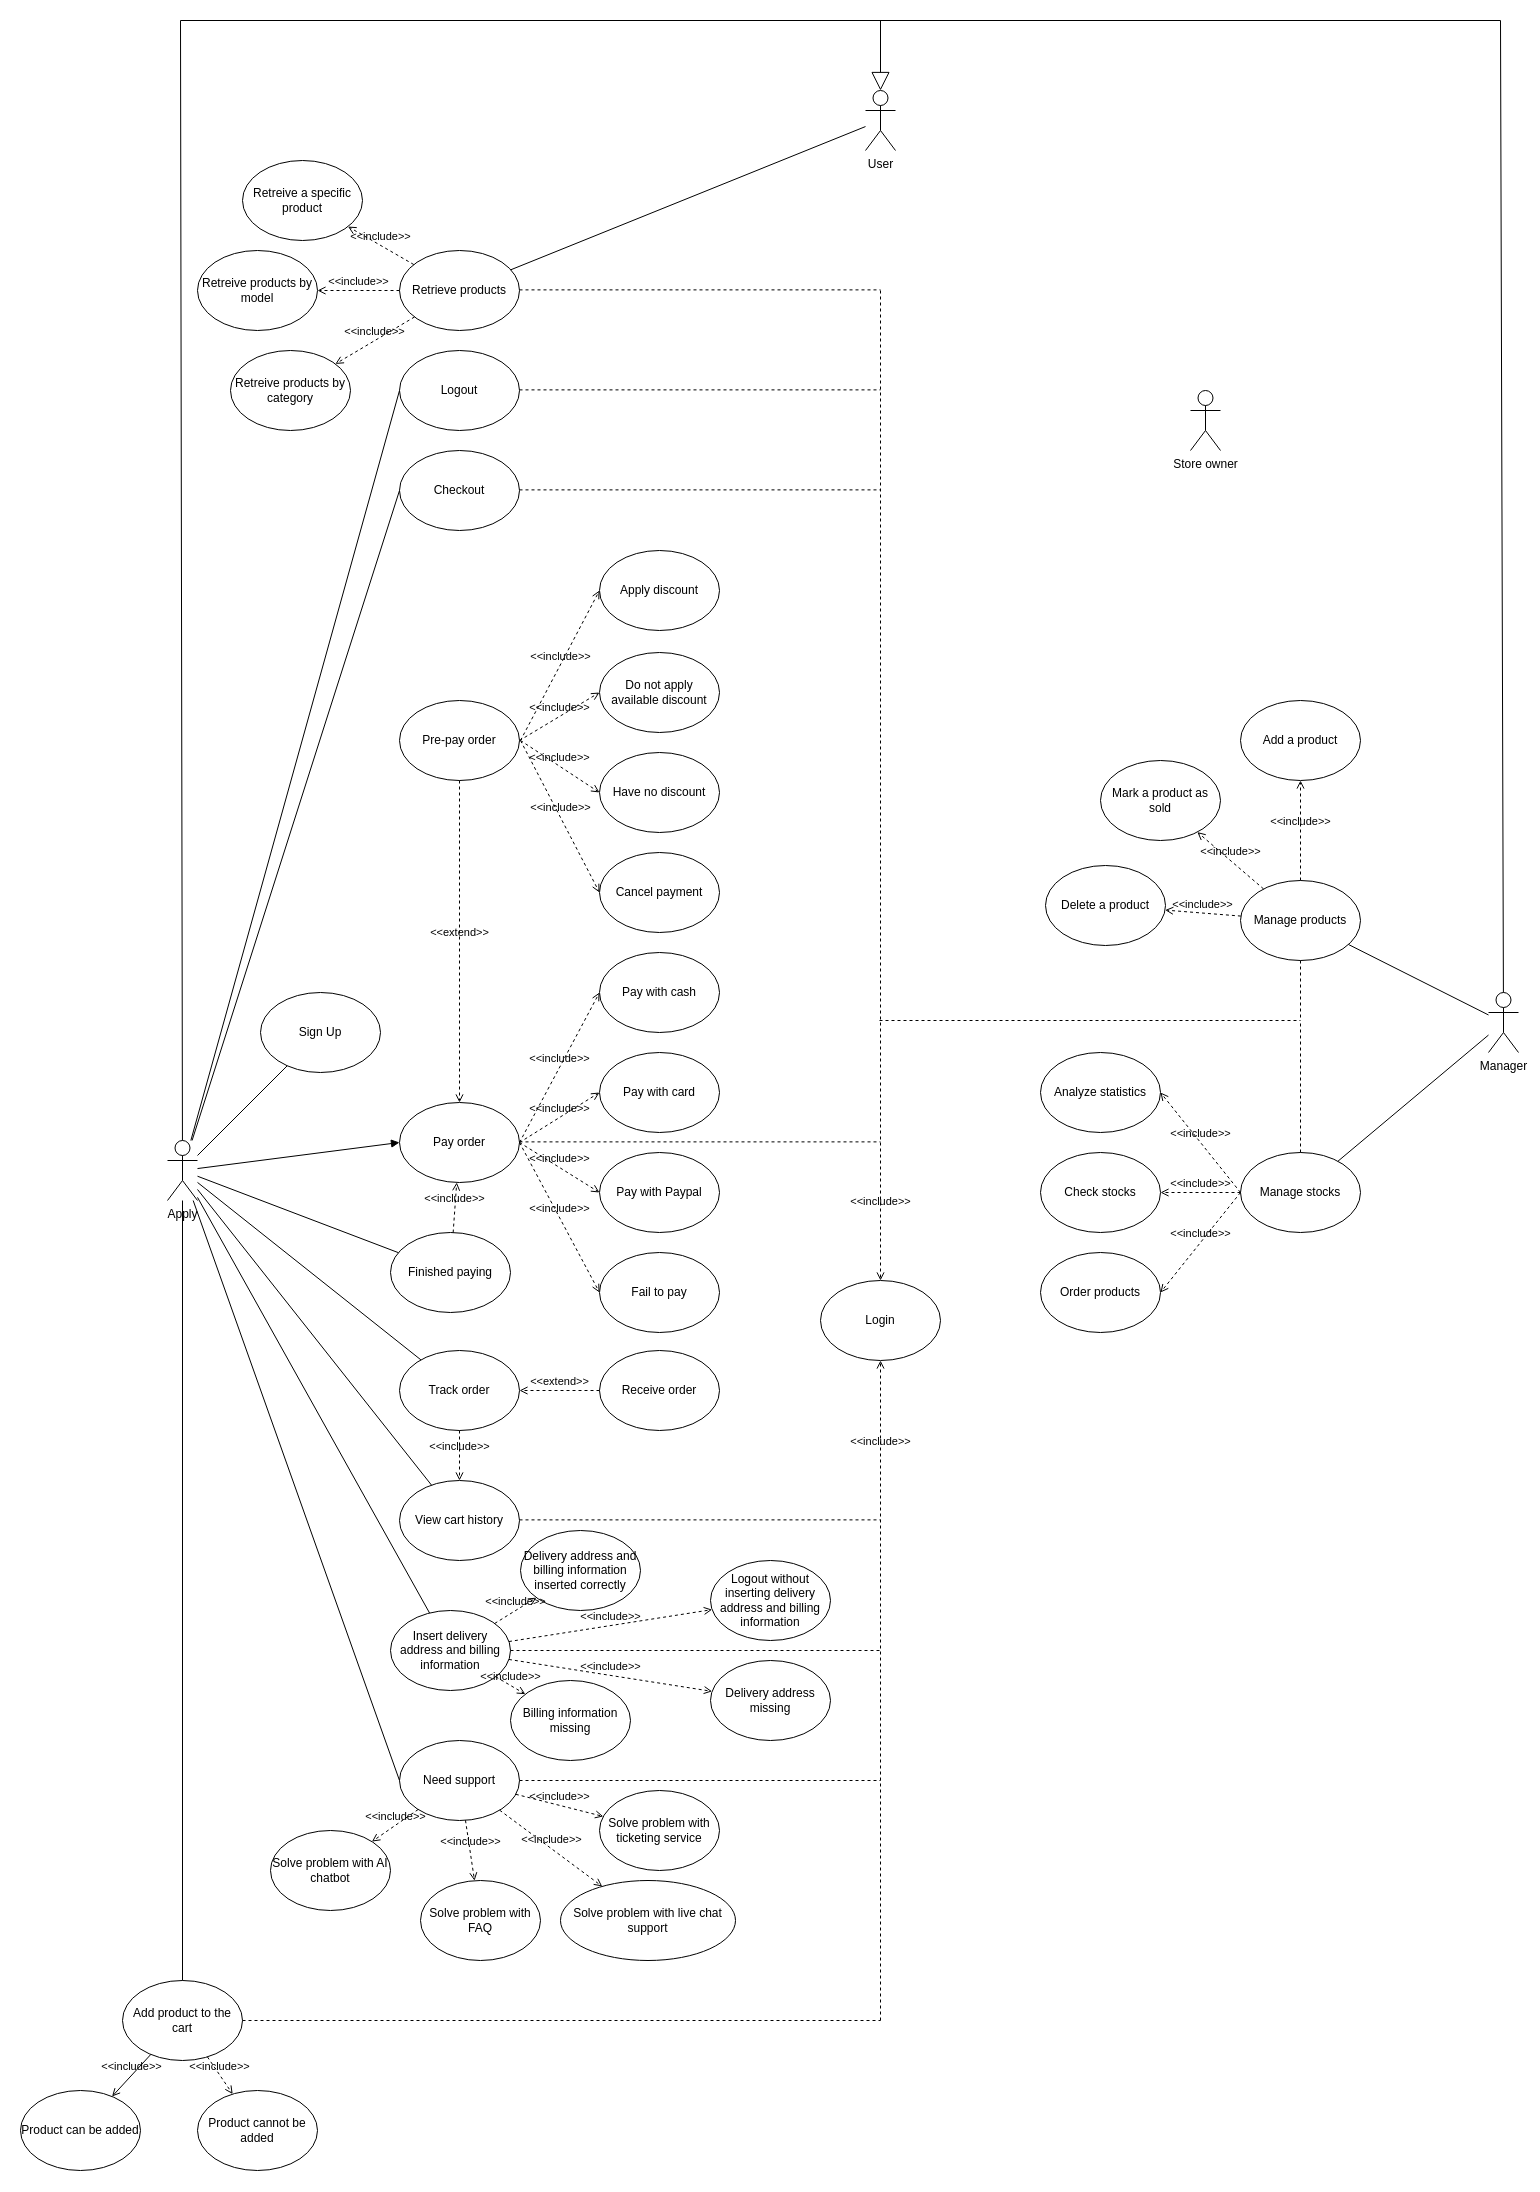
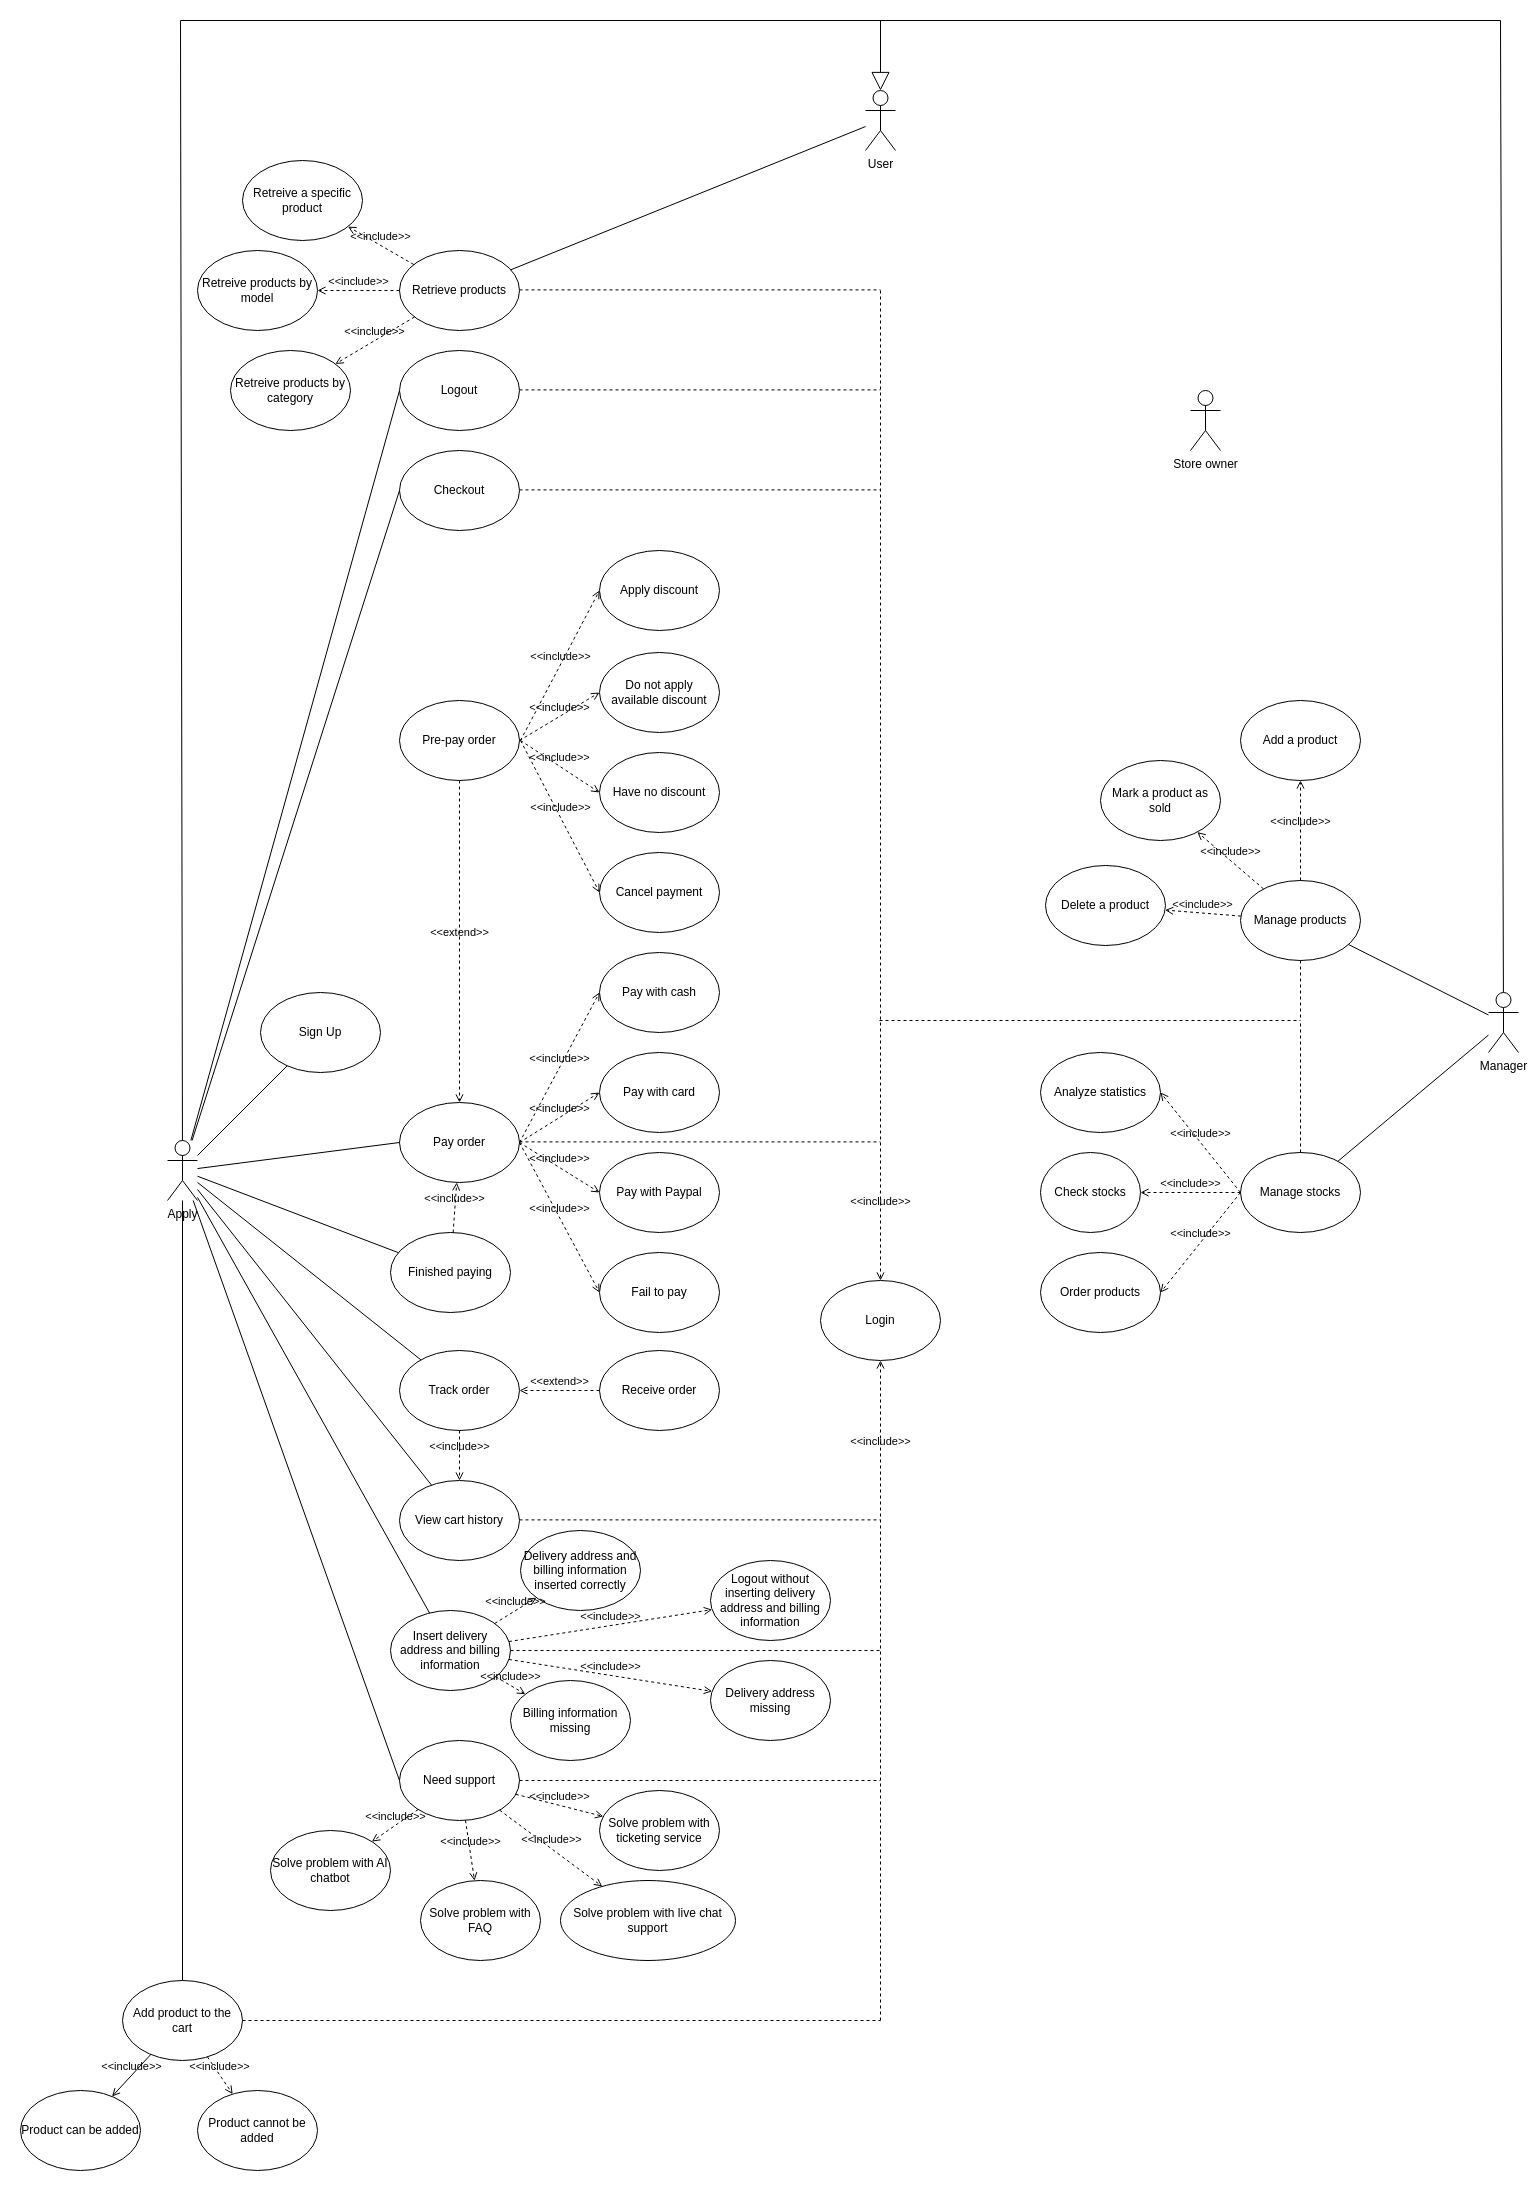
edge "Apply" -> "Pay order": arrowhead block -> none
node "Check stocks": size 120x80 -> 100x80
